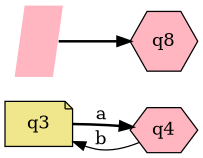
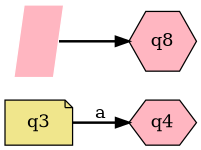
edge "q4" -> "q3": removed, label "b"
